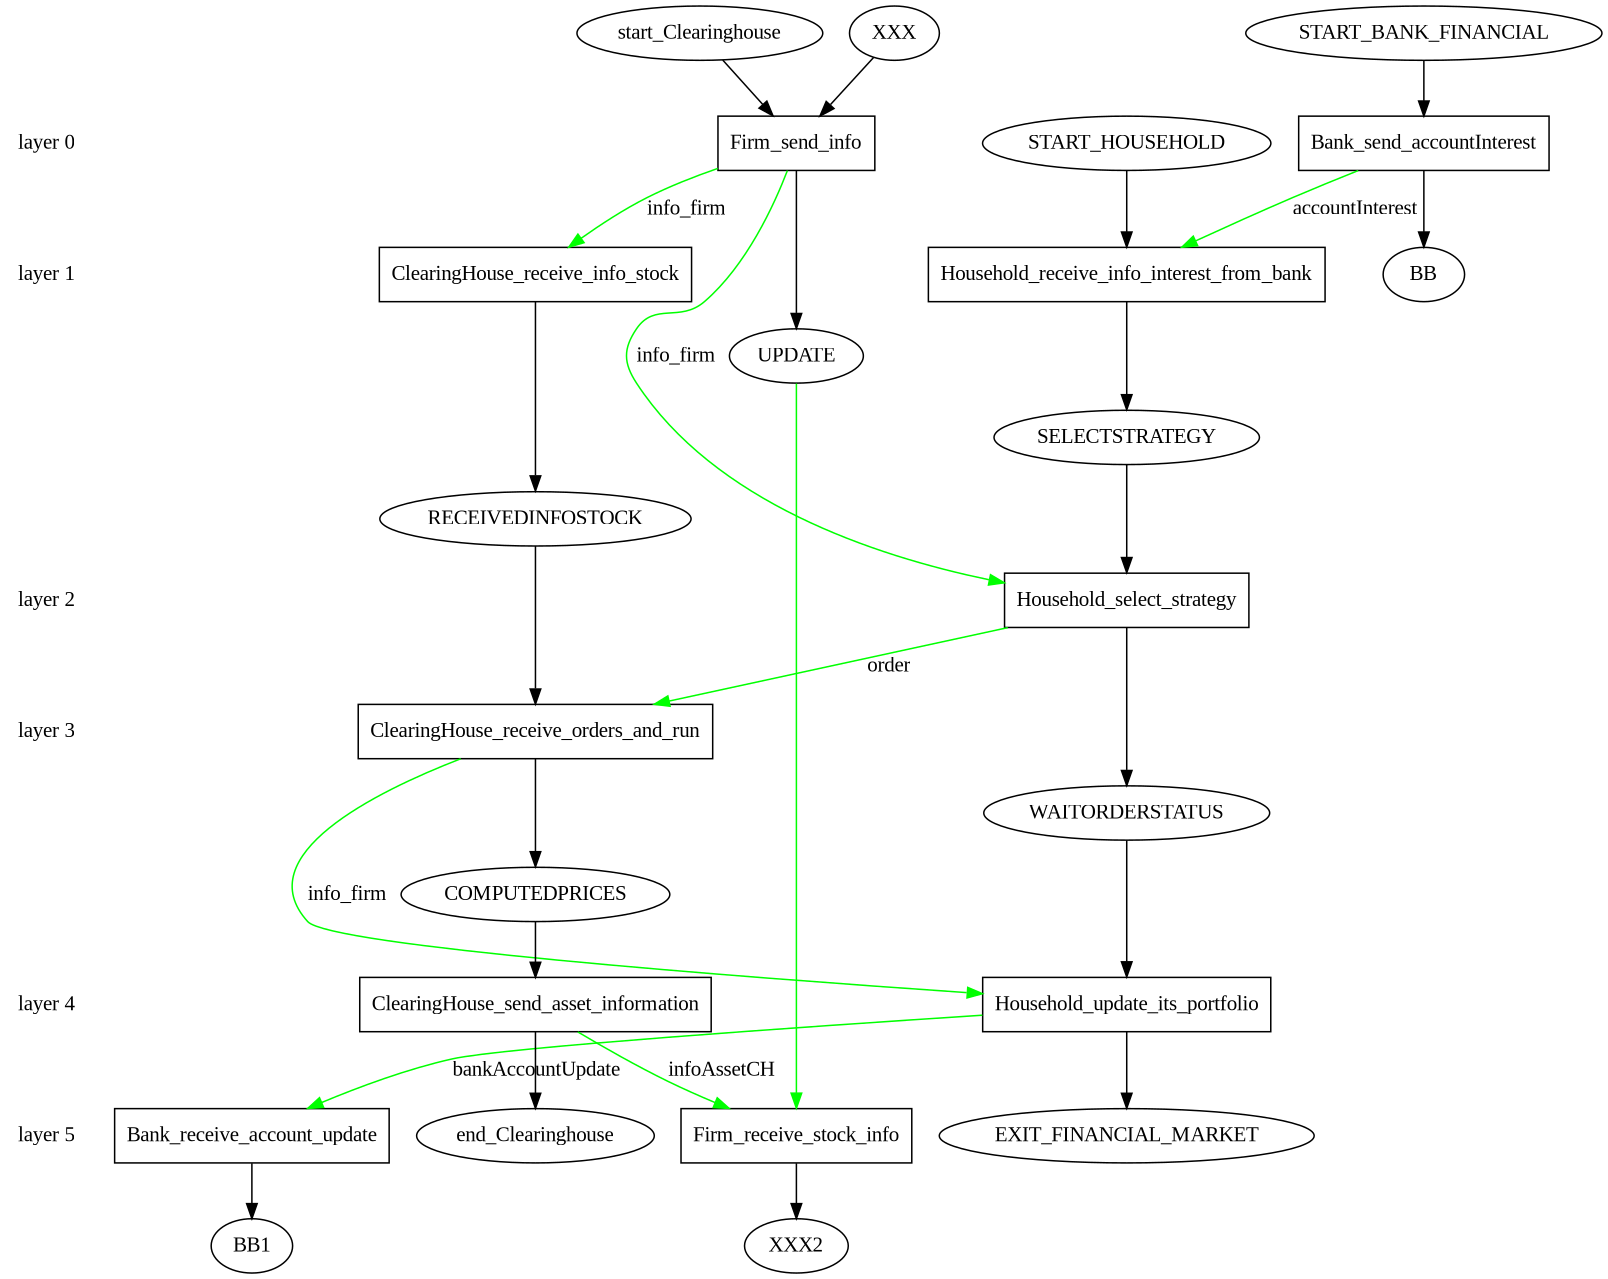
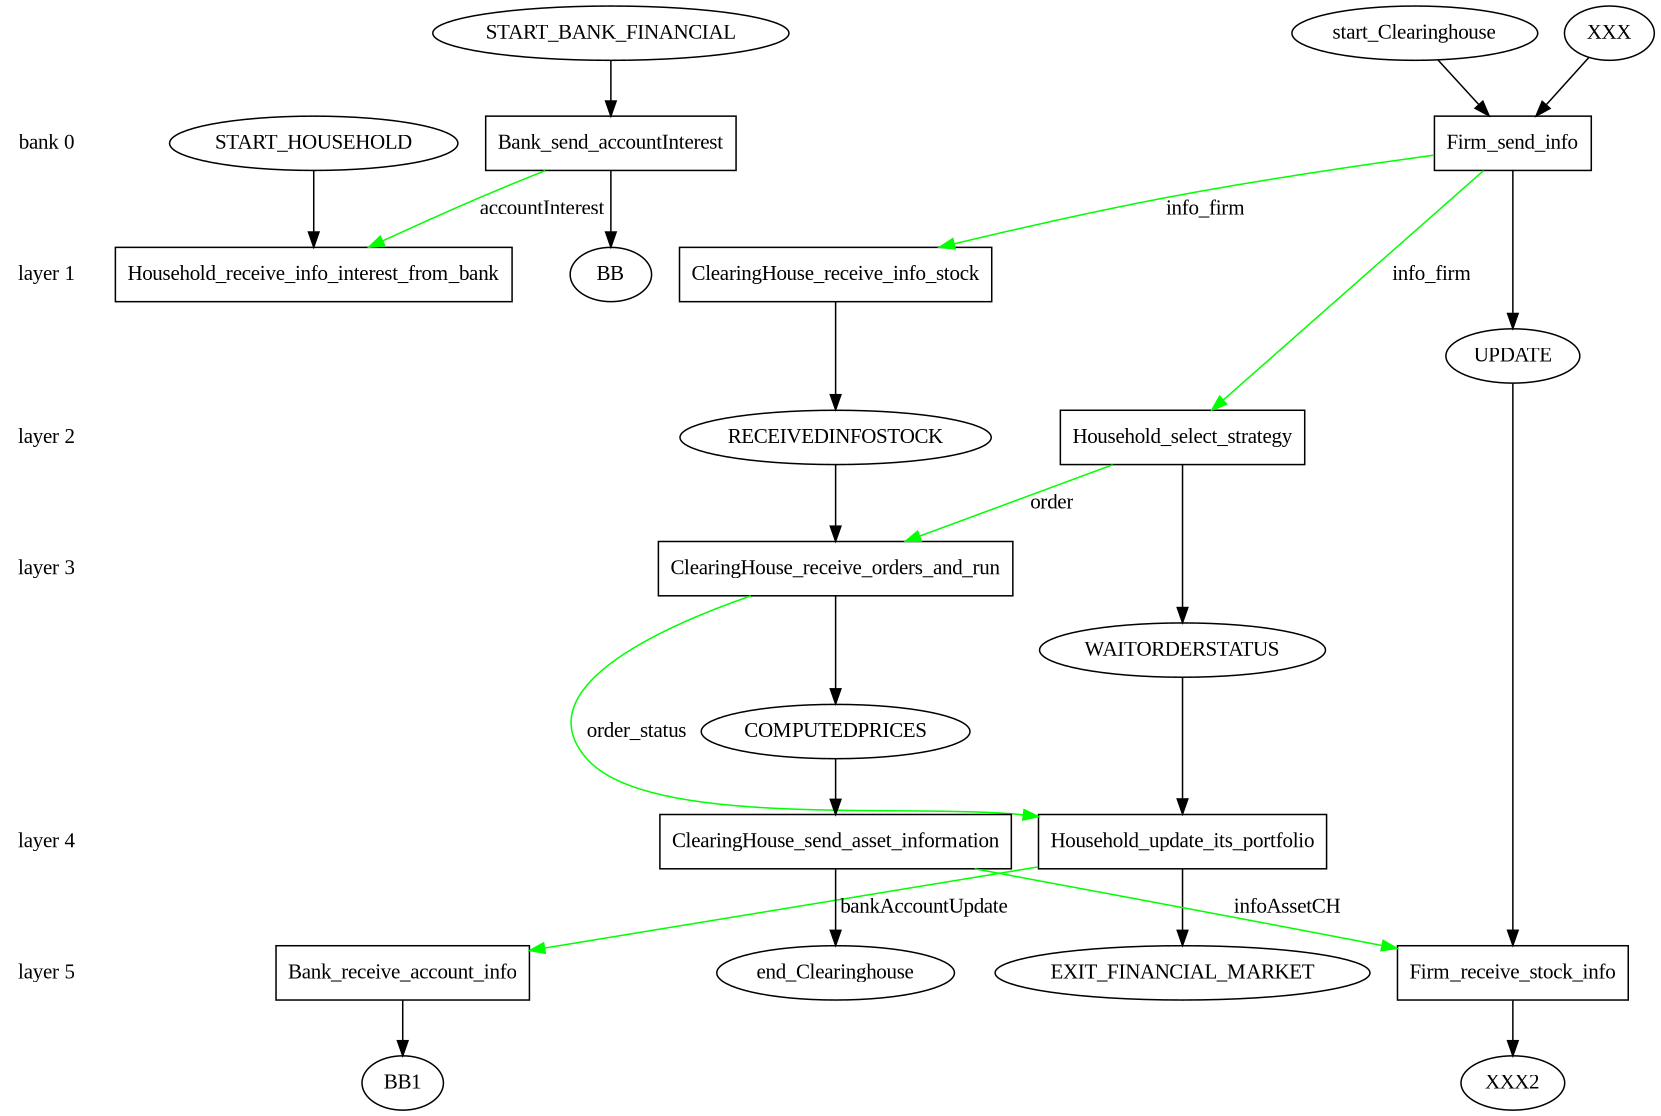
node "layer 0": label "layer 0" -> "bank 0"
node "SELECTSTRATEGY": removed
edge "UPDATE" -> "Firm_receive_stock_info": color #00ff00 -> black
edge "ClearingHouse_receive_orders_and_run" -> "Household_update_its_portfolio": label "info_firm" -> "order_status"
node "Bank_receive_account_update": label "Bank_receive_account_update" -> "Bank_receive_account_info"
